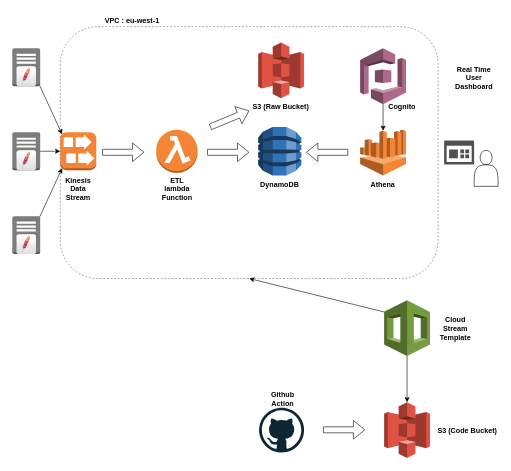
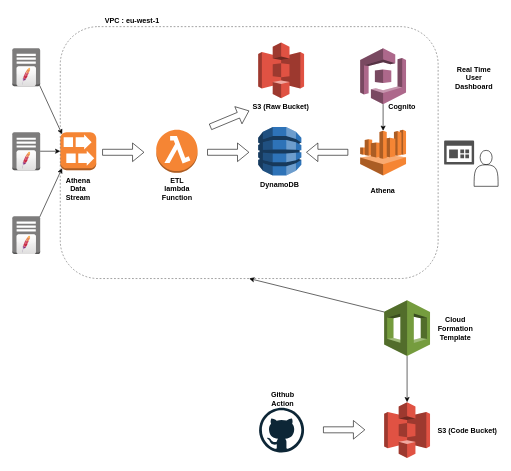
node "Athena": moved (383, 185) -> (383, 191)
node "Kinesis Data Stream": label "Kinesis Data Stream" -> "Athena Data Stream"
node "Cloud Stream Template": label "Cloud Stream Template" -> "Cloud Formation Template"
